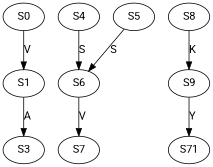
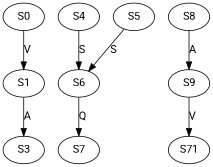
edge "S8" -> "S9": label "K" -> "A"
edge "S6" -> "S7": label "V" -> "Q"
edge "S9" -> "S71": label "Y" -> "V"
